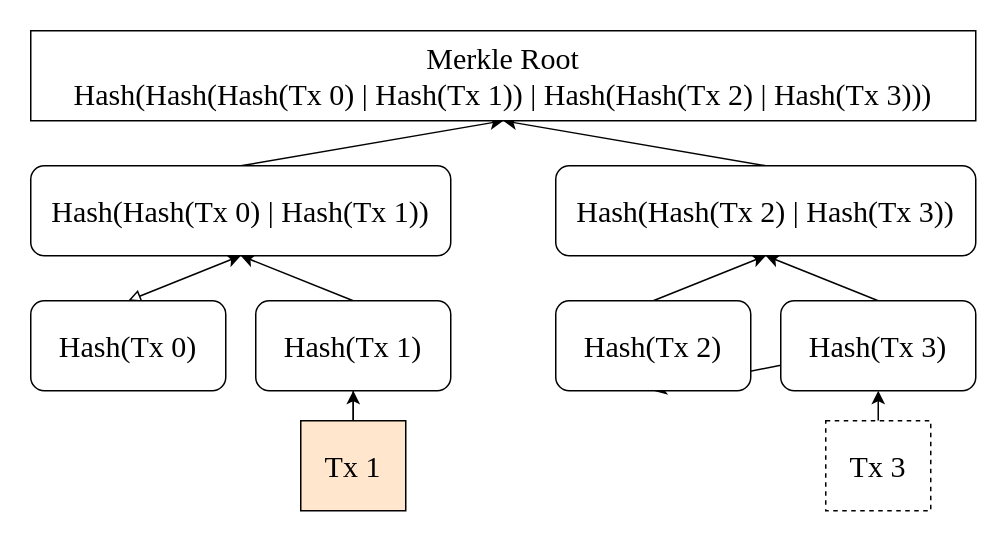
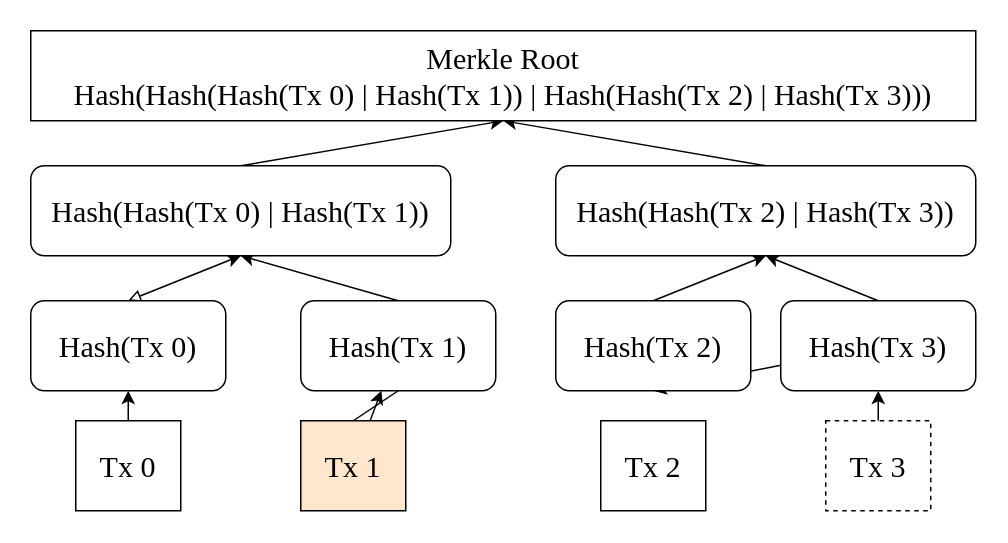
node "Hash(Tx 1)": moved (353, 346) -> (398, 346)
edge "Tx 0" -> "Hash(Tx 0)": added
node "Tx 0": added
node "Tx 2": added
